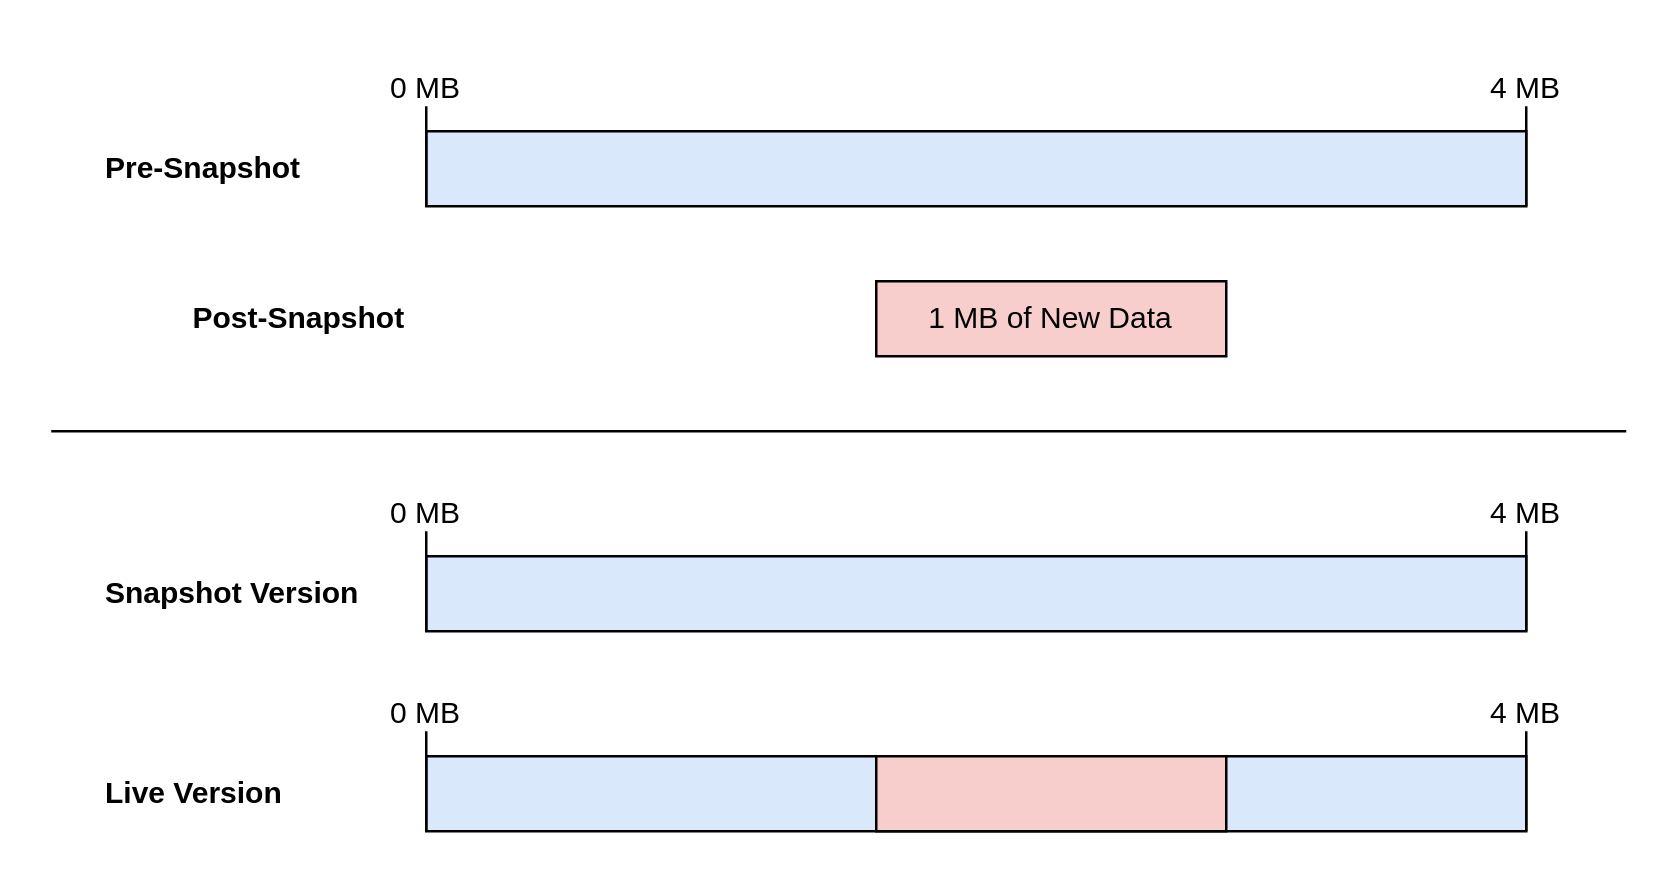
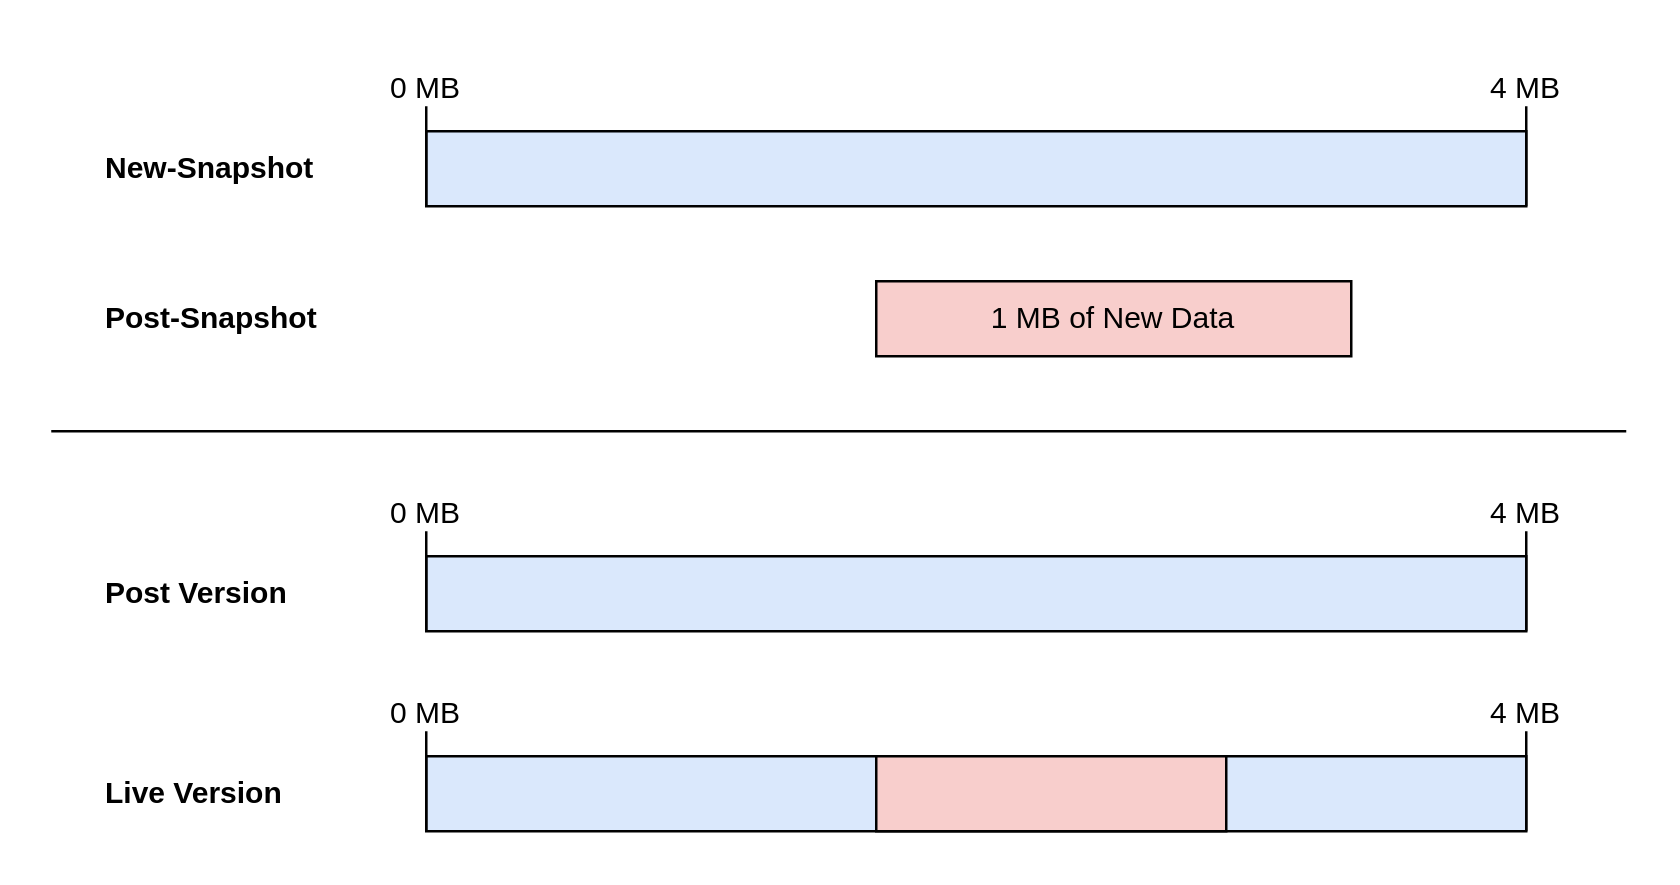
node "Pre-Snapshot": label "Pre-Snapshot" -> "New-Snapshot"
node "Post-Snapshot": moved (351, 319) -> (264, 319)
node "1 MB of New Data": size 350x75 -> 475x75
node "Snapshot Version": label "Snapshot Version" -> "Post Version"
